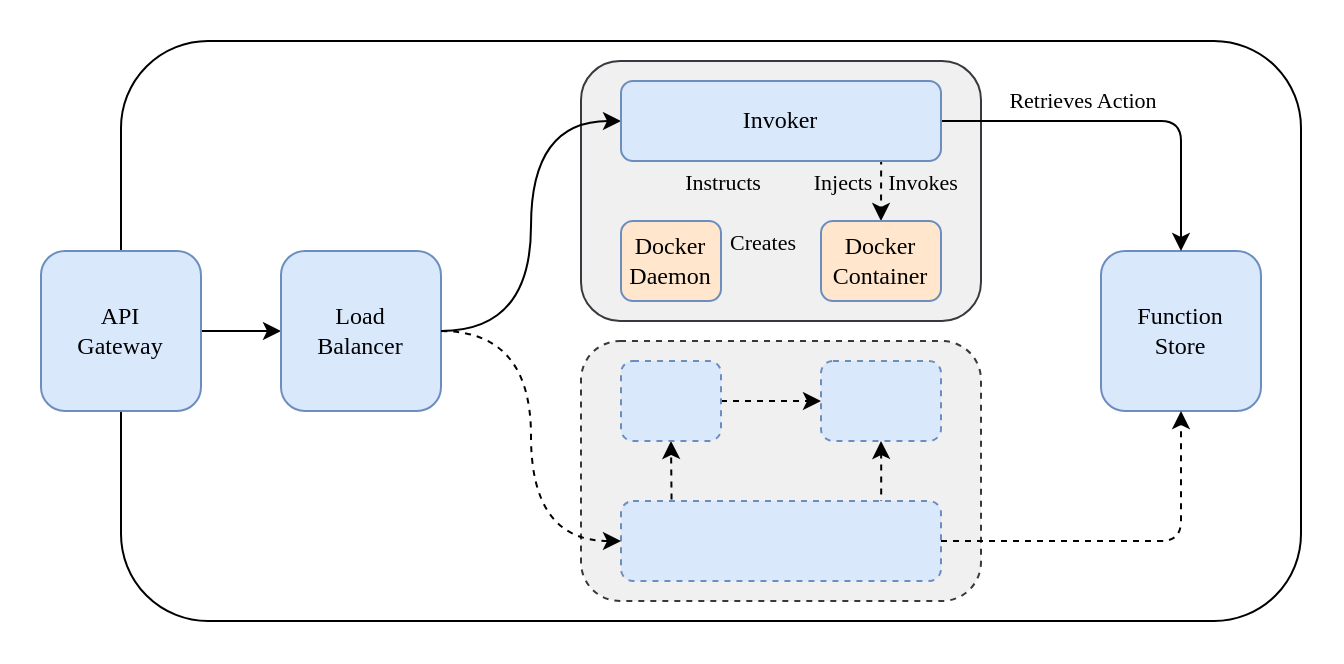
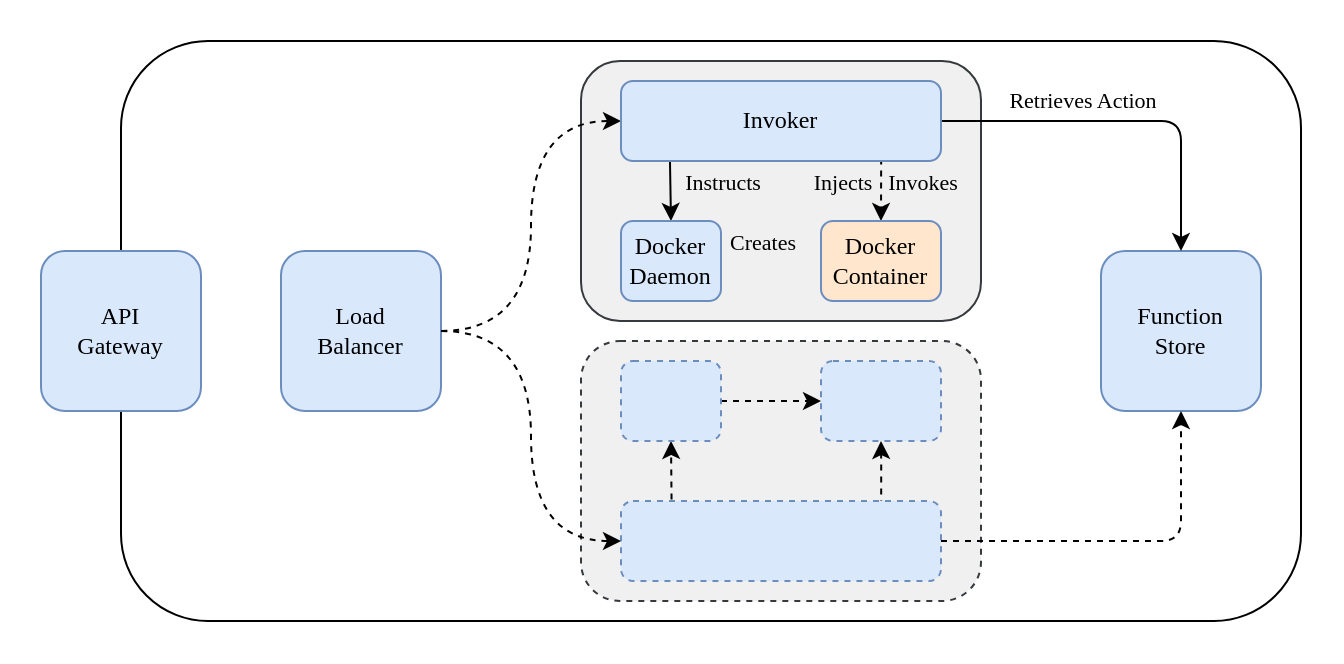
edge "Invoker" -> "Docker Daemon": added
edge "Load Balancer" -> "Invoker": style solid -> dashed
node "Docker Daemon": fillcolor #ffe6cc -> #dae8fc
edge "API Gateway" -> "Load Balancer": removed
